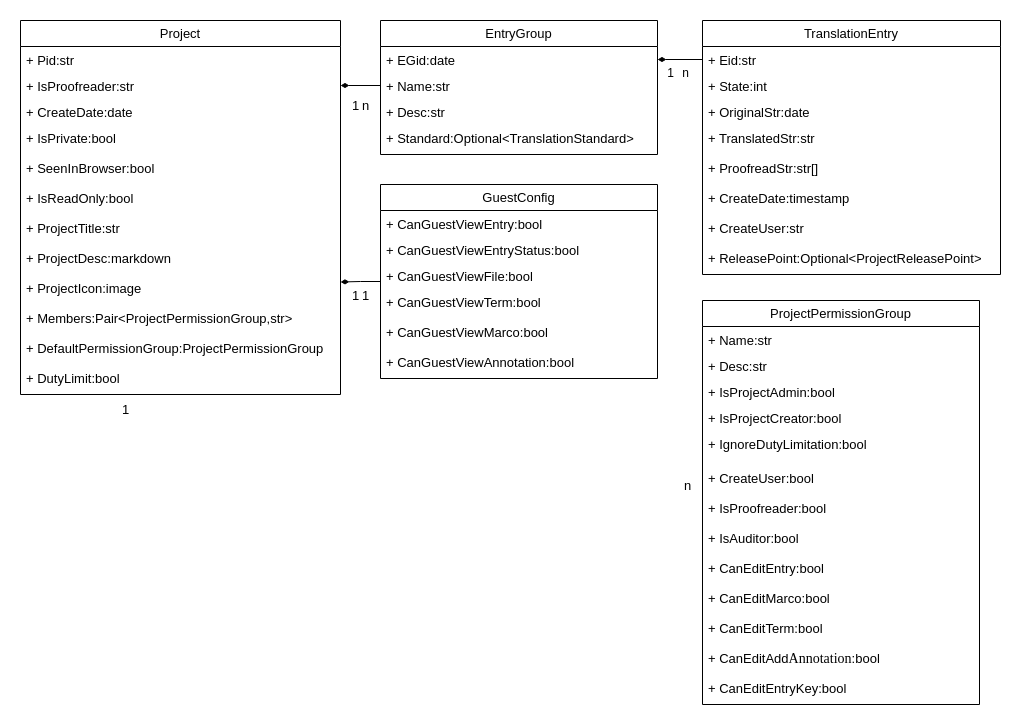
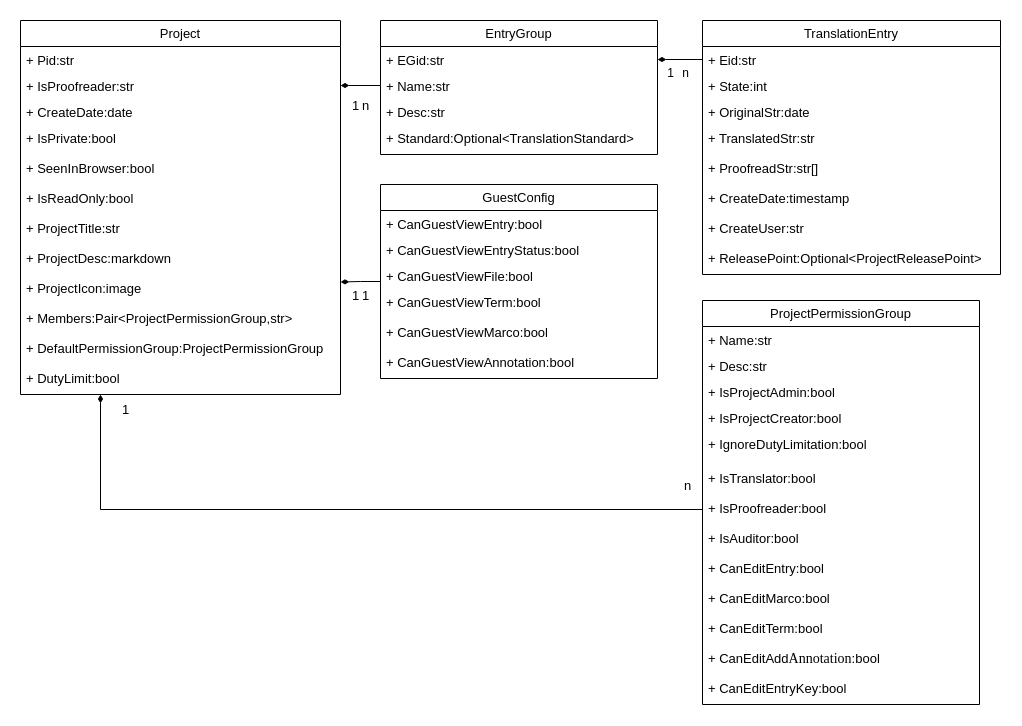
node "+ EGid:date": label "+ EGid:date" -> "+ EGid:str"
node "+ CreateUser:bool": label "+ CreateUser:bool" -> "+ IsTranslator:bool"
edge "+ IsProofreader:bool" -> "Project": added
